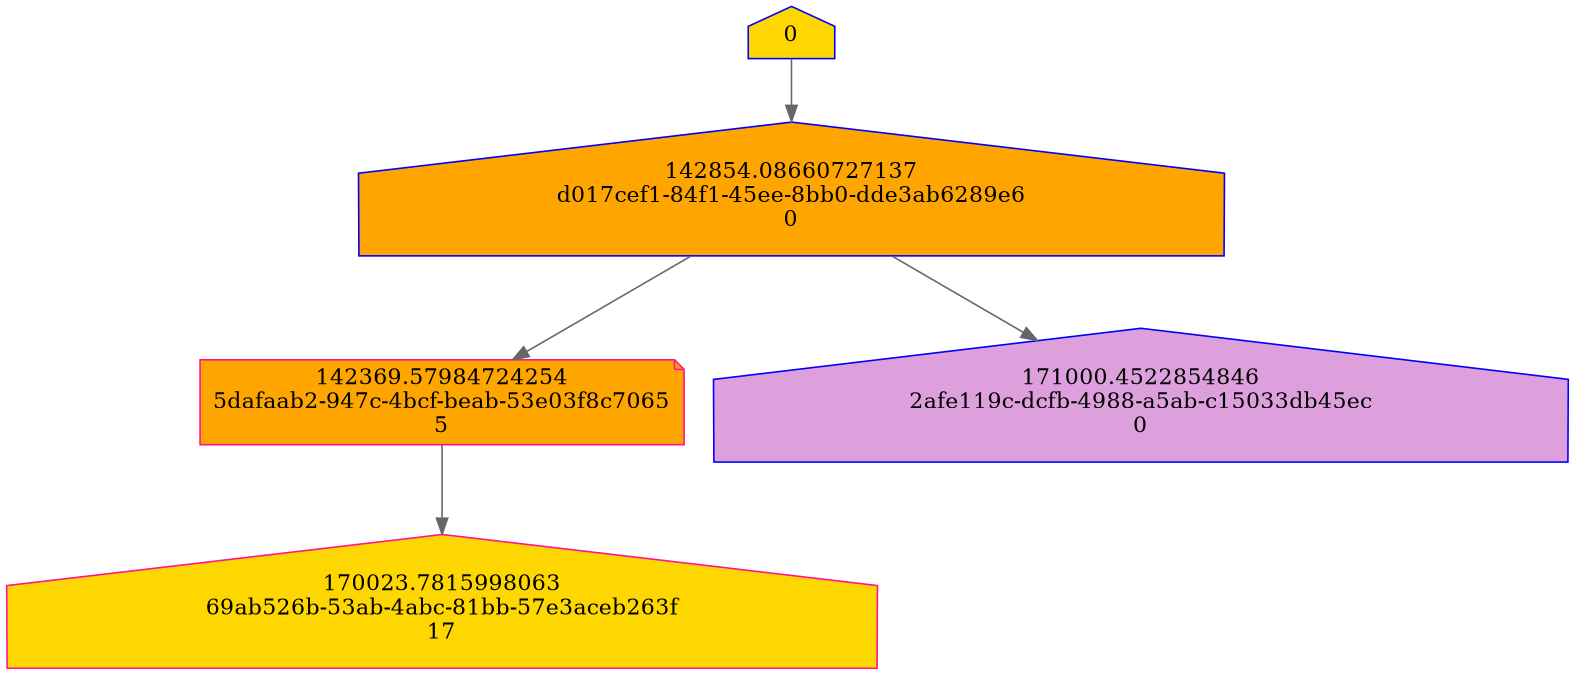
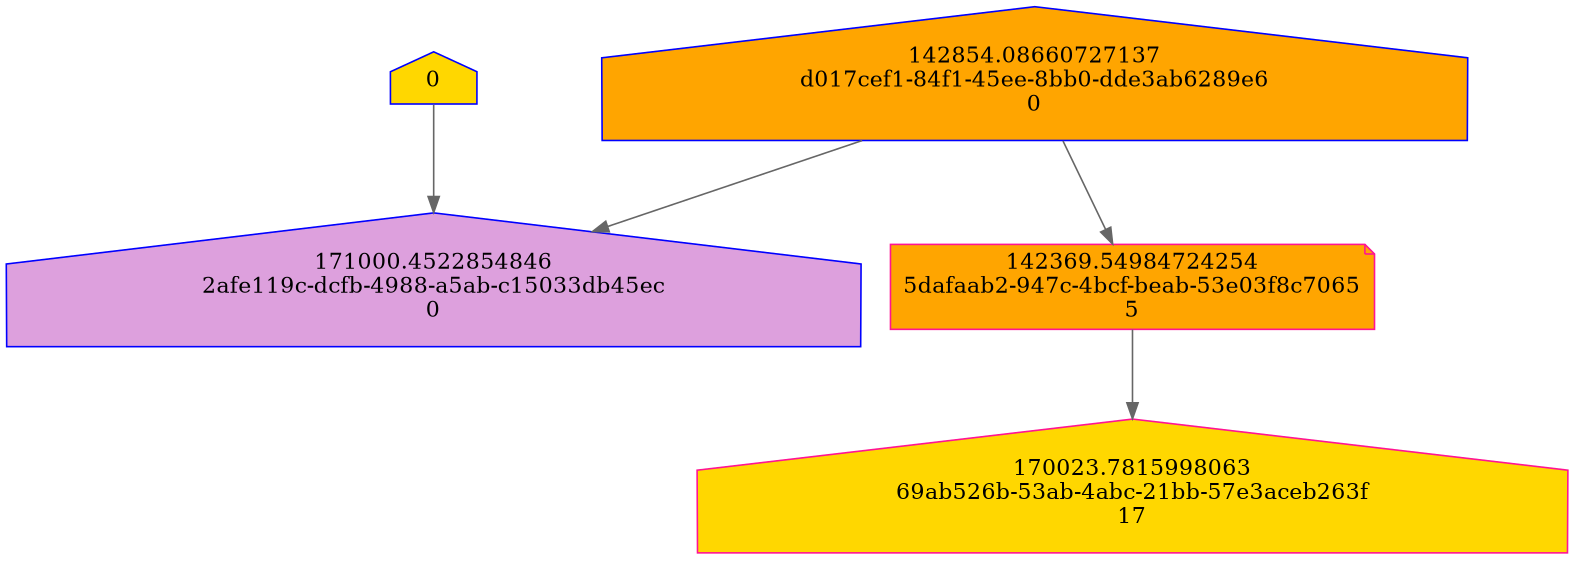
edge "0" -> "142854.08660727137 d017cef1-84f1-45ee-8bb0-dde3ab6289e6 0": now "0" -> "171000.4522854846 2afe119c-dcfb-4988-a5ab-c15033db45ec 0"
node "142369.57984724254 5dafaab2-947c-4bcf-beab-53e03f8c7065 5": label "142369.57984724254 5dafaab2-947c-4bcf-beab-53e03f8c7065 5" -> "142369.54984724254 5dafaab2-947c-4bcf-beab-53e03f8c7065 5"
node "170023.7815998063 69ab526b-53ab-4abc-81bb-57e3aceb263f 17": label "170023.7815998063 69ab526b-53ab-4abc-81bb-57e3aceb263f 17" -> "170023.7815998063 69ab526b-53ab-4abc-21bb-57e3aceb263f 17"
